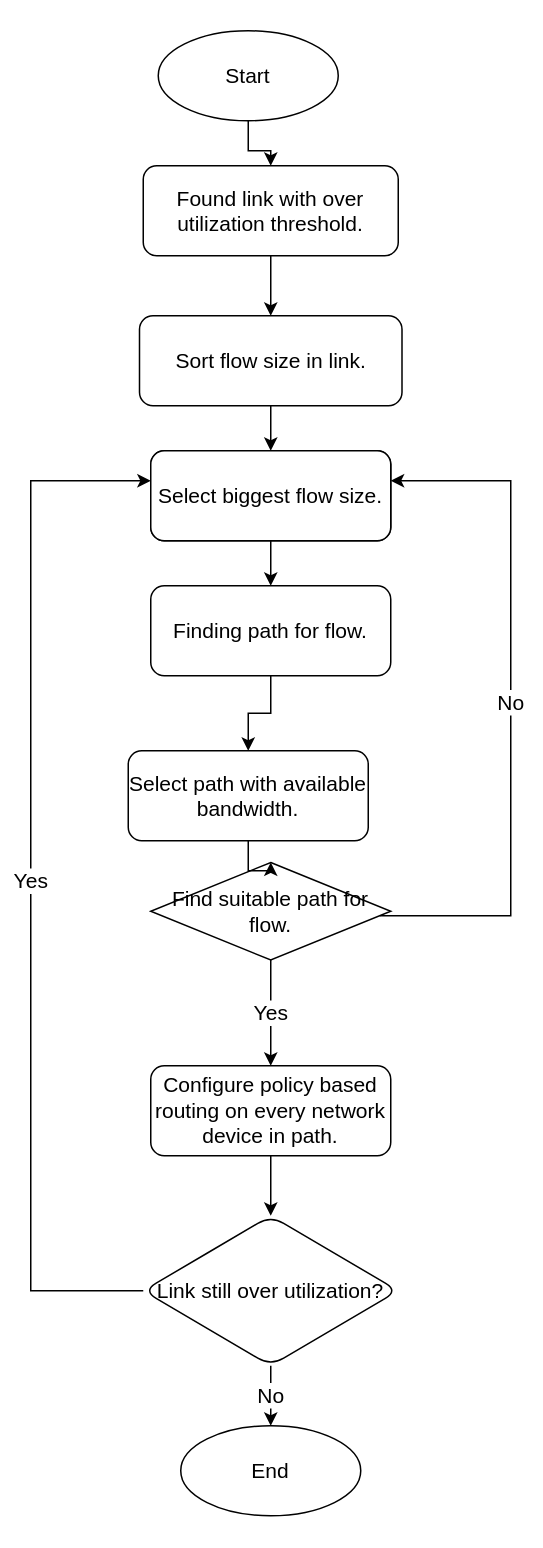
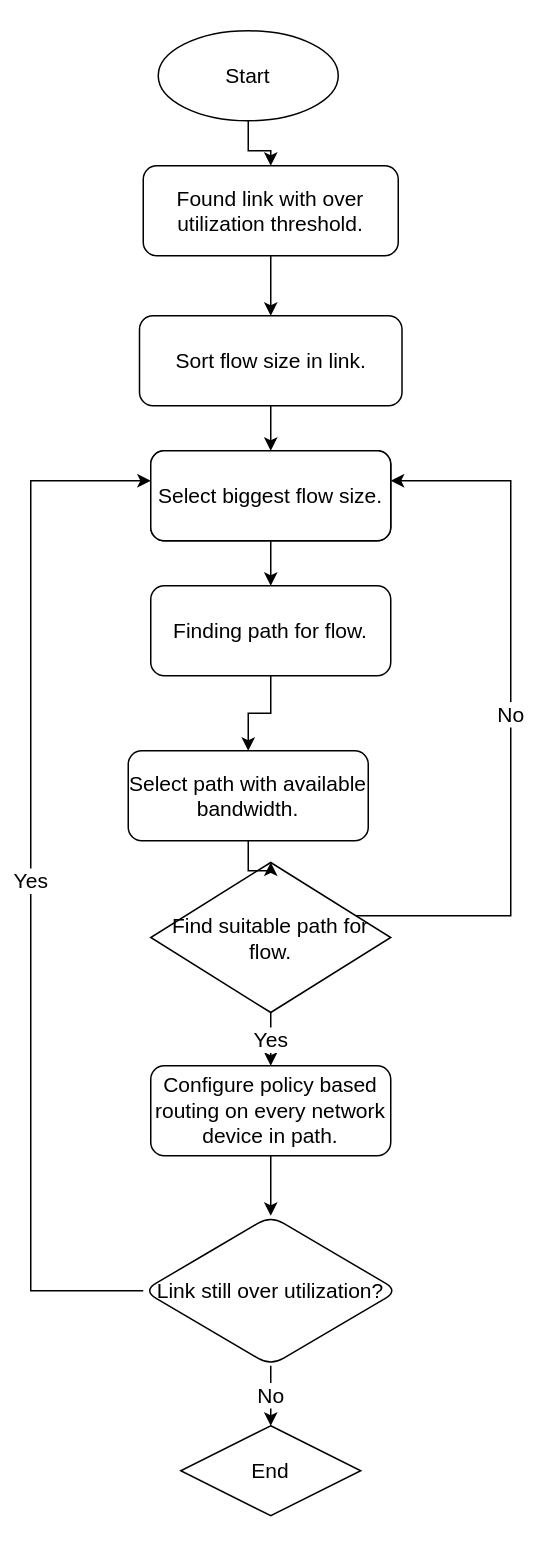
node "Find suitable path for flow.": size 240x98 -> 240x150
node "End": shape ellipse -> diamond
